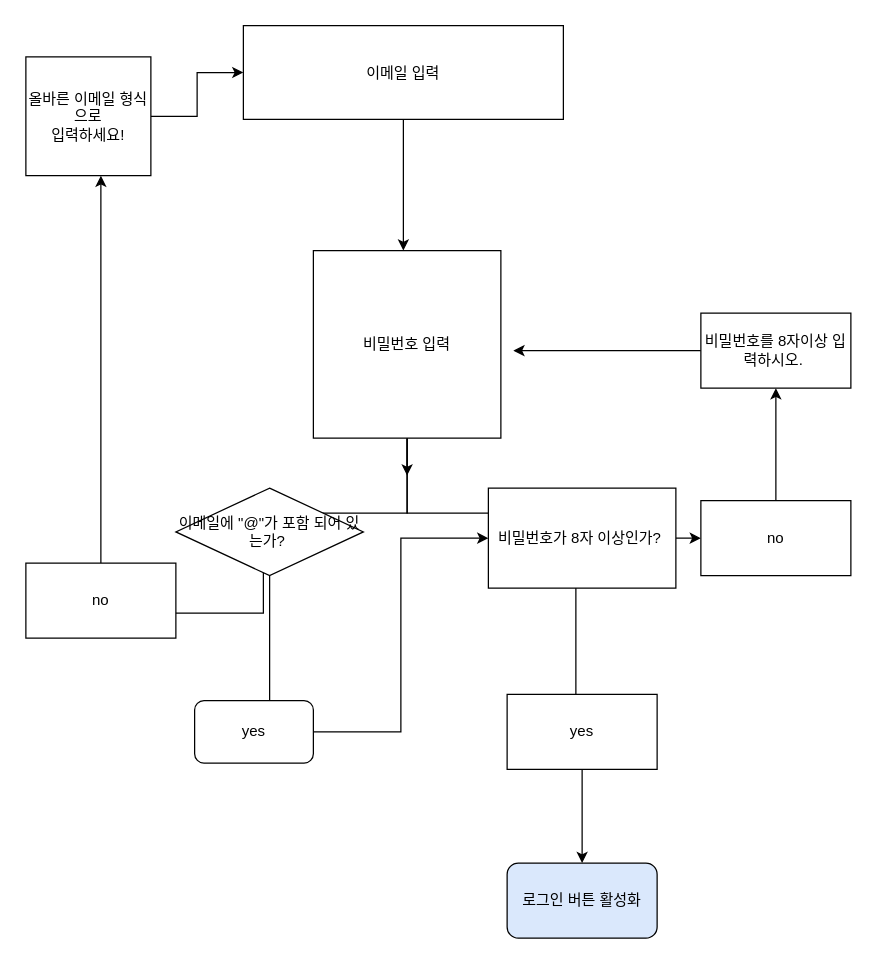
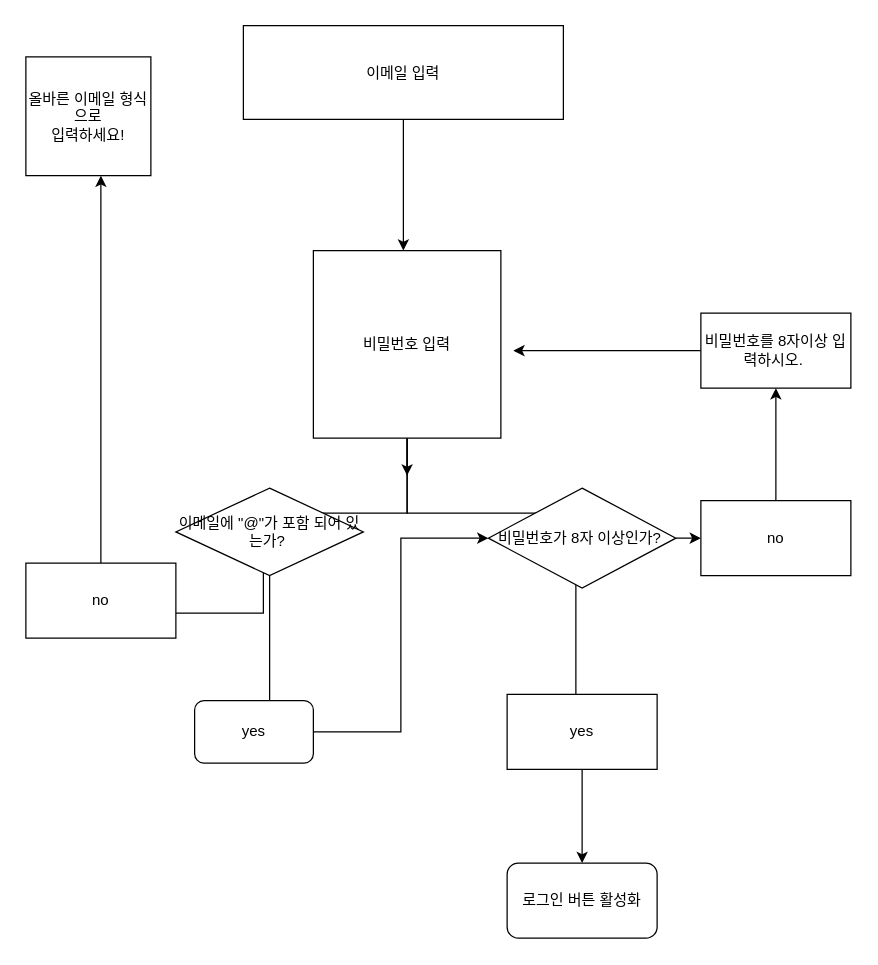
edge "올바른 이메일 형식으로 입력하세요!" -> "이메일 입력": removed
node "비밀번호가 8자 이상인가?": shape rectangle -> diamond
node "로그인 버튼 활성화": fillcolor #dae8fc -> #ffffff
